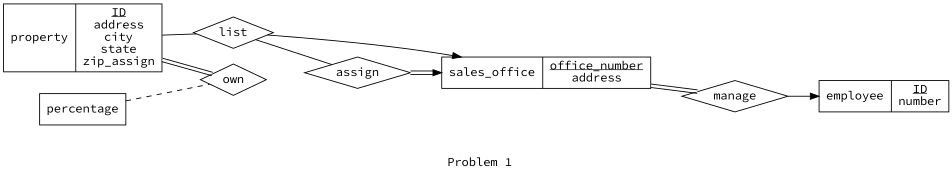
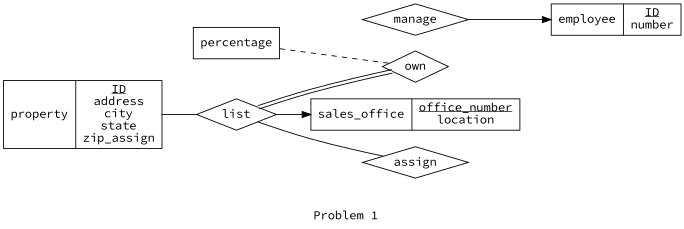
edge "property" -- "own": now "list" -- "own"
edge "assign" -- "sales_office": removed
node "sales_office": text "address" -> "location"
edge "sales_office" -- "manage": removed
